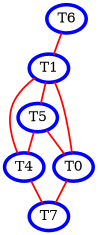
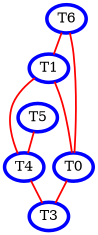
edge "T1" -- "T5": removed
edge "T5" -- "T0": now "T6" -- "T0"
node "T7": label "T7" -> "T3"
